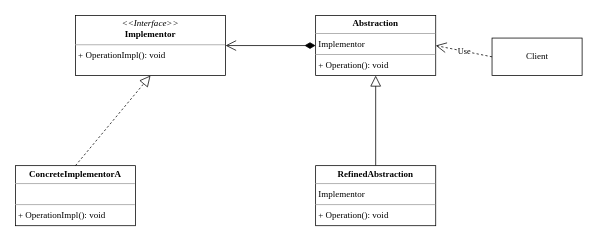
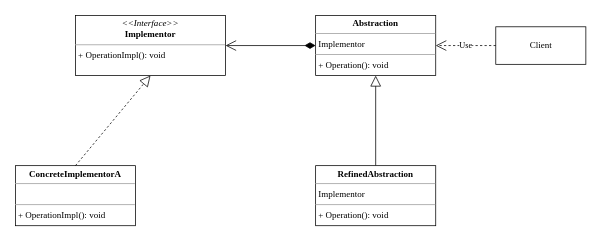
node "Client": moved (537, 57) -> (540, 45)
